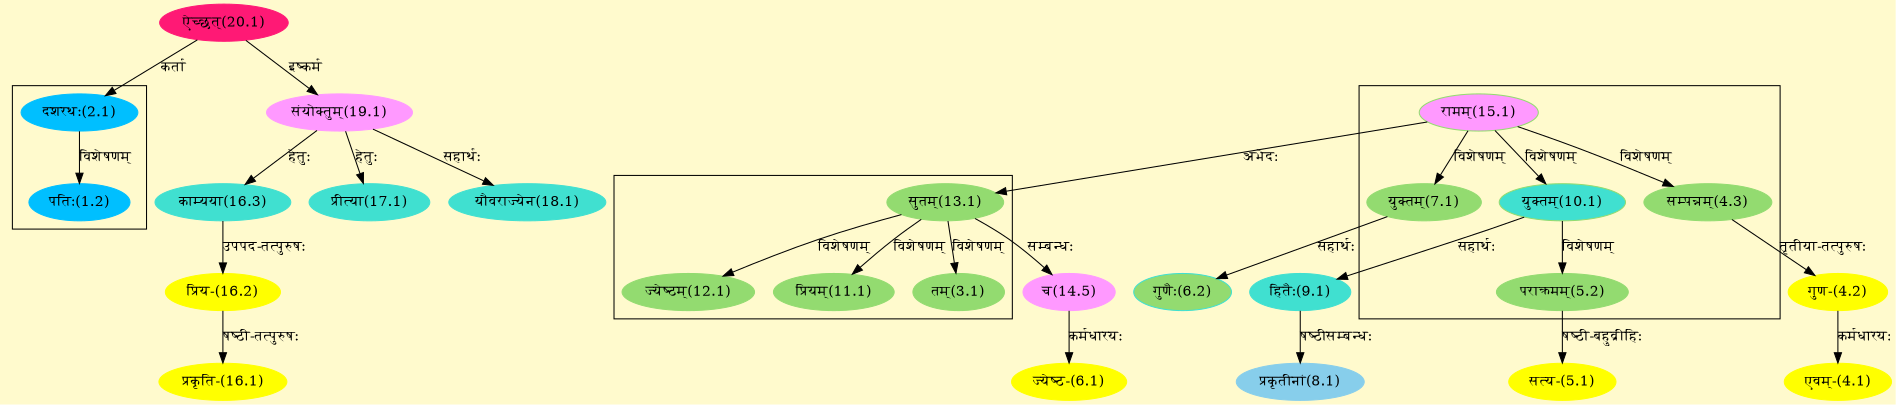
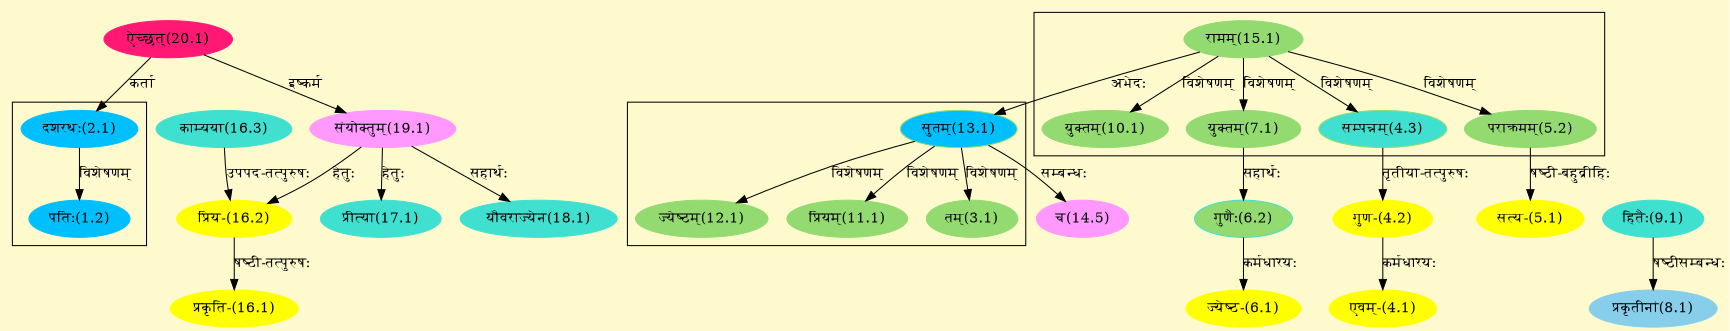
node "रामम्(15.1)": fillcolor #ff99ff -> #93db70
edge "संयोक्तुम्(19.1)" -> "काम्यया(16.3)": now "संयोक्तुम्(19.1)" -> "प्रिय-(16.2)"
node "सुतम्(13.1)": fillcolor #93db70 -> #00bfff
node "युक्तम्(10.1)": fillcolor #40e0d0 -> #93db70
node "सम्पन्नम्(4.3)": fillcolor #93db70 -> #40e0d0
edge "युक्तम्(10.1)" -> "पराक्रमम्(5.2)": now "रामम्(15.1)" -> "पराक्रमम्(5.2)"
edge "युक्तम्(10.1)" -> "हितैः(9.1)": removed, label "सहार्थः"
edge "च(14.5)" -> "ज्येष्ठ-(6.1)": now "गुणैः(6.2)" -> "ज्येष्ठ-(6.1)"
